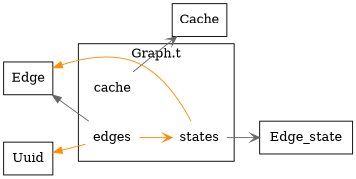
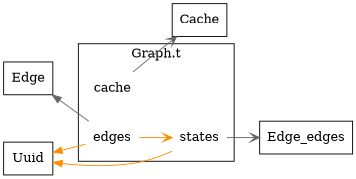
edge "states" -> "Edge": now "states" -> "Uuid"
node "Edge_state": label "Edge_state" -> "Edge_edges"
